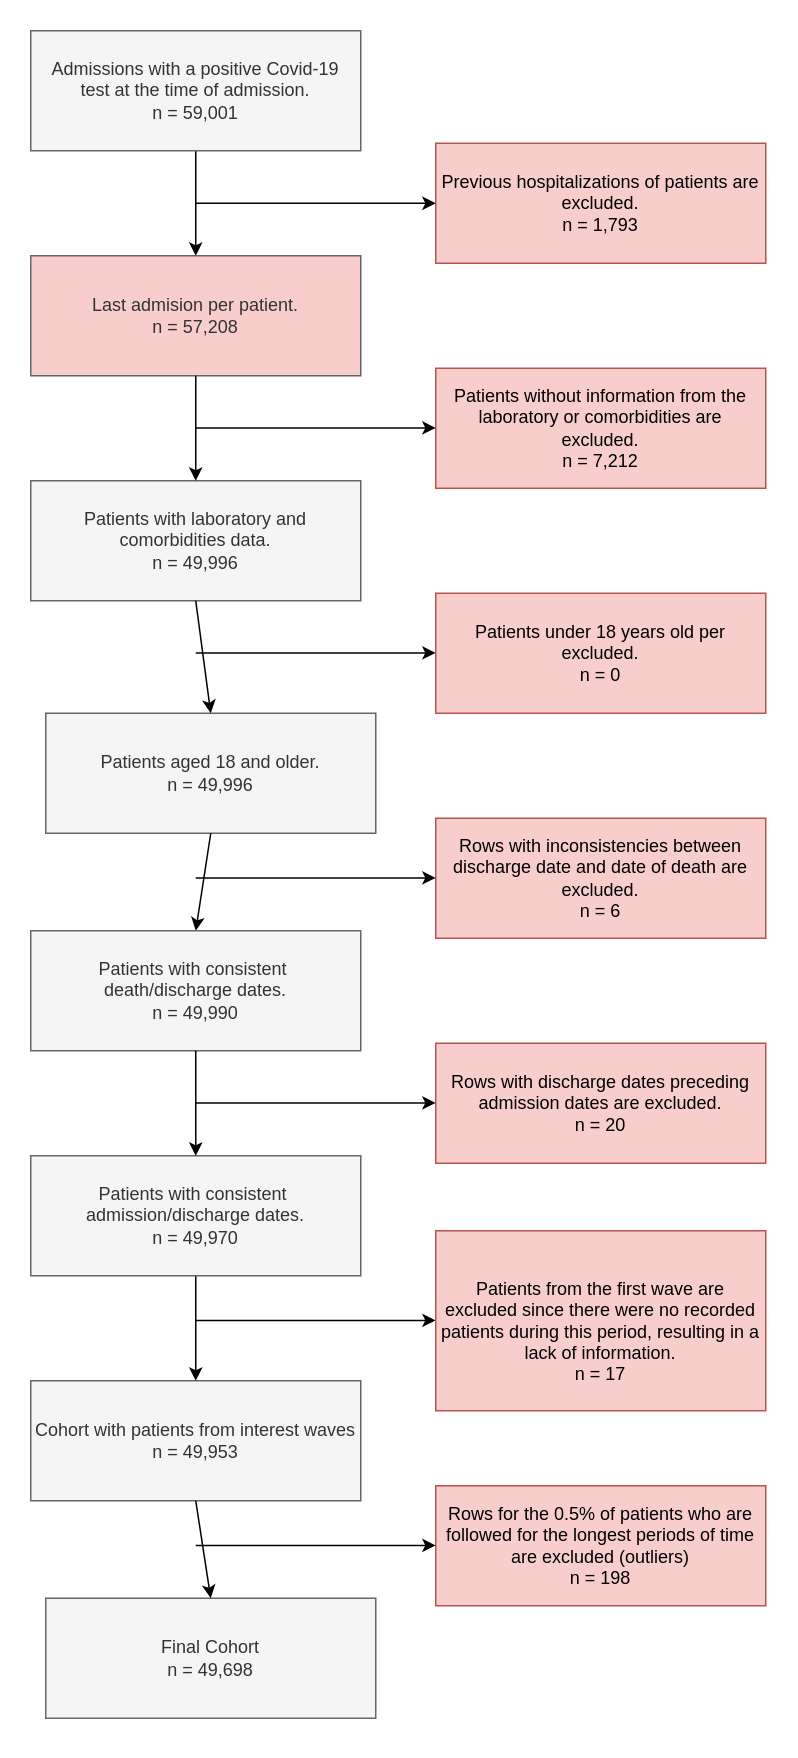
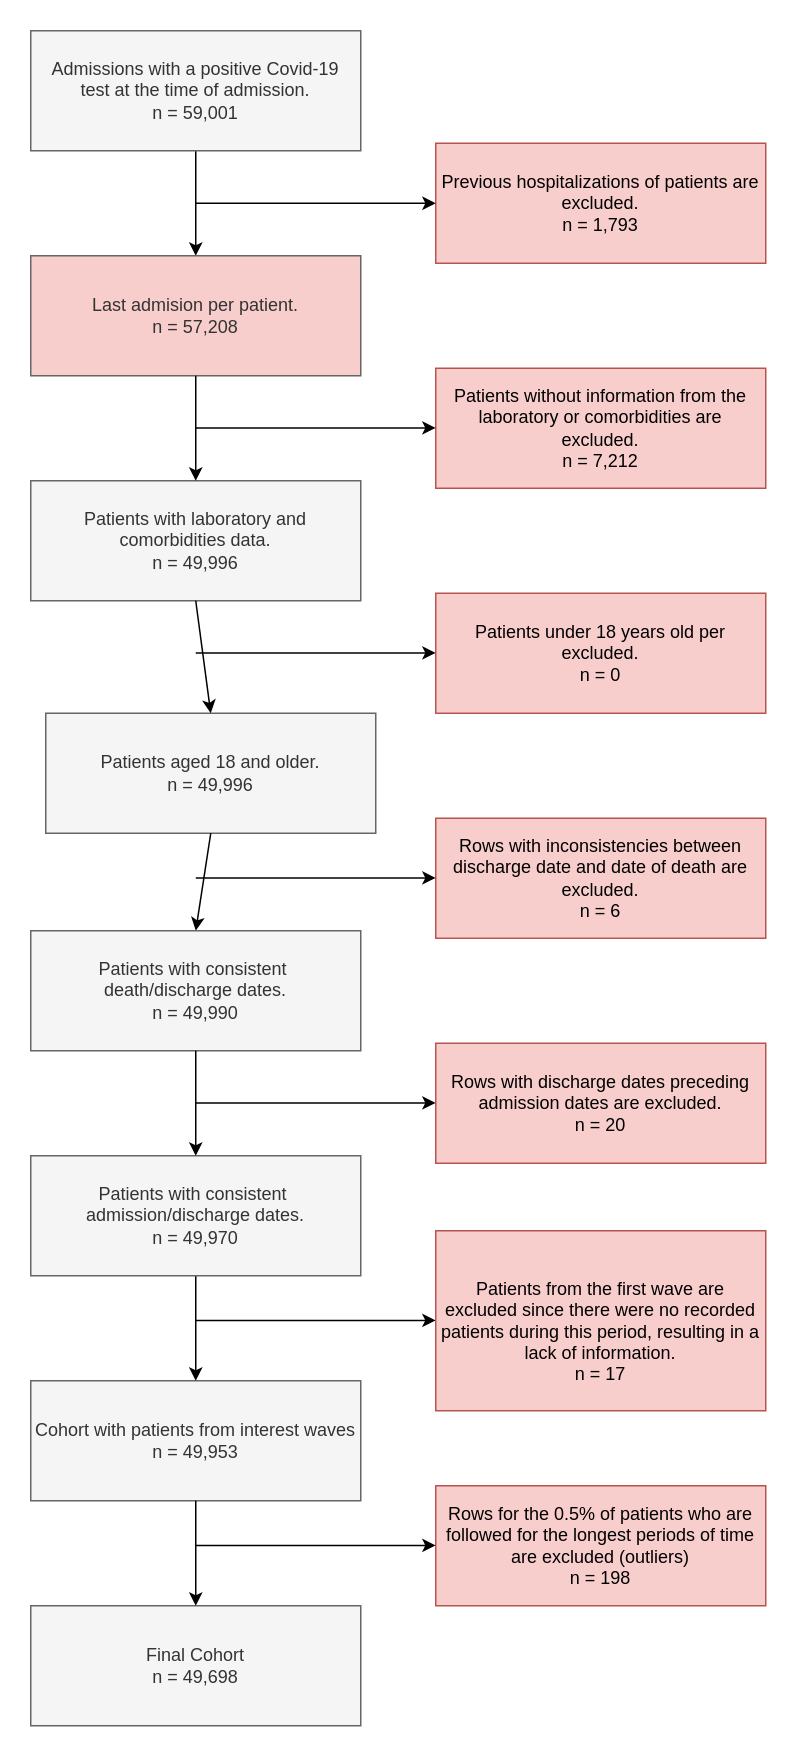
node "Final Cohort n = 49,698": moved (211, 1658) -> (196, 1666)
